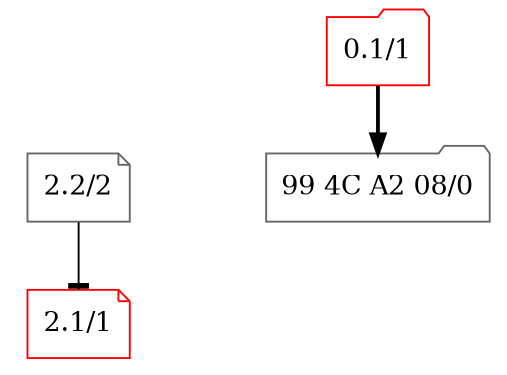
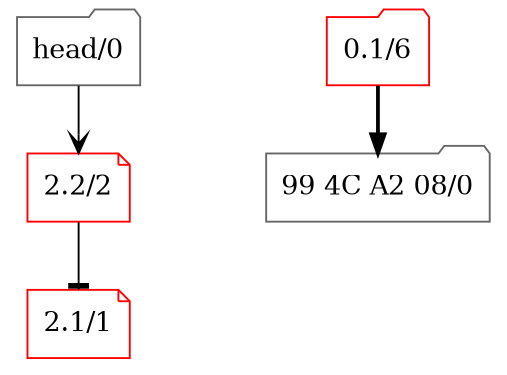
node "head/0": added
node "0.1/1": label "0.1/1" -> "0.1/6"
node "2.2/2": color gray40 -> red
